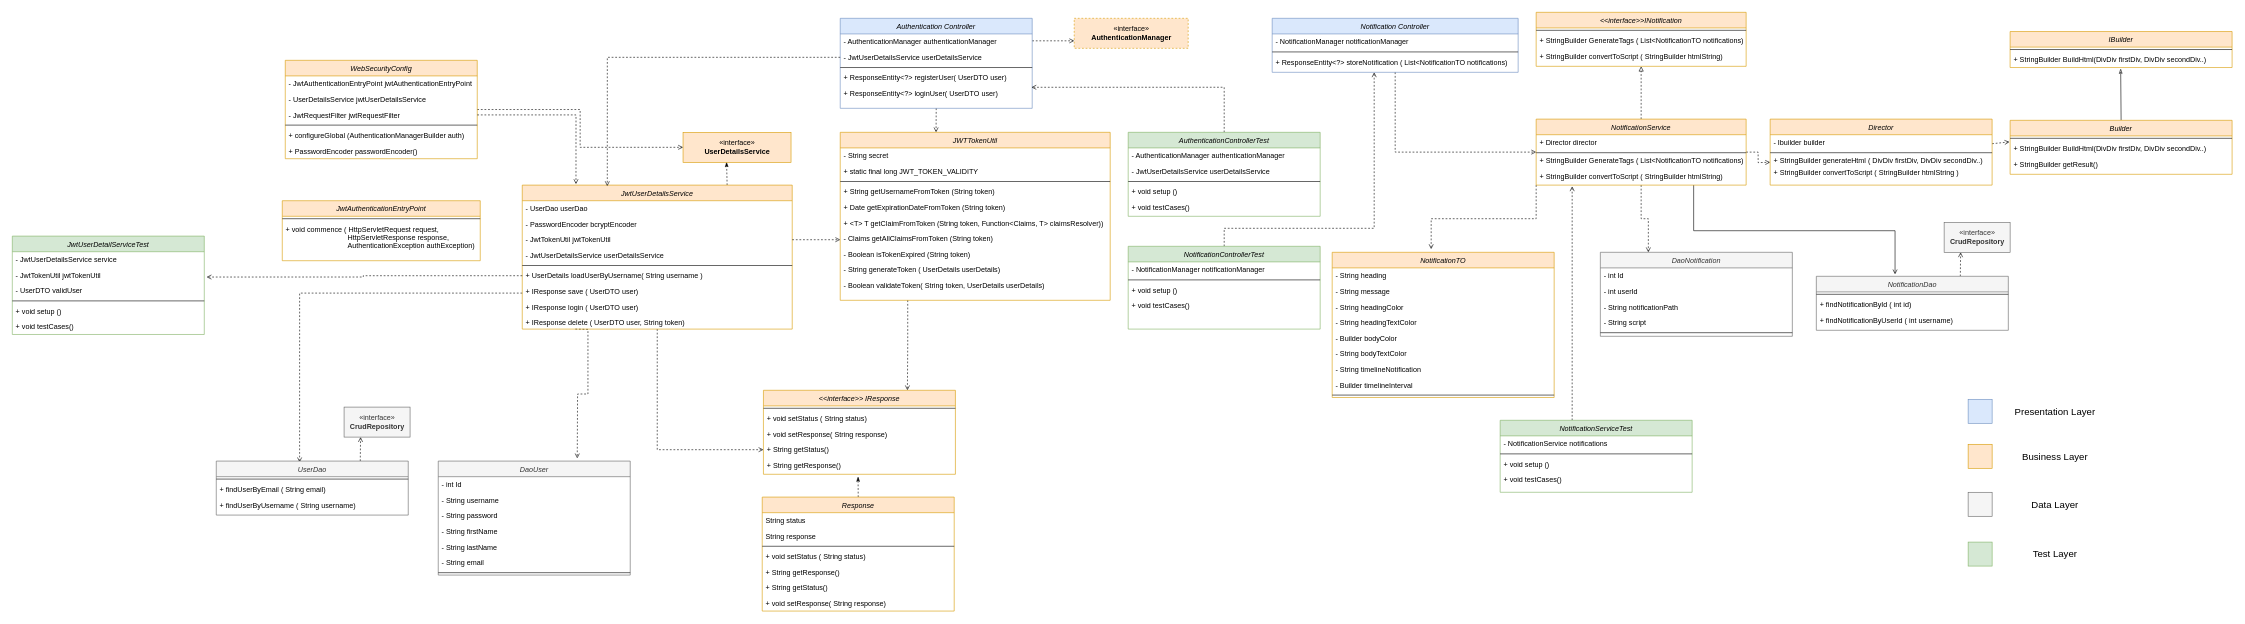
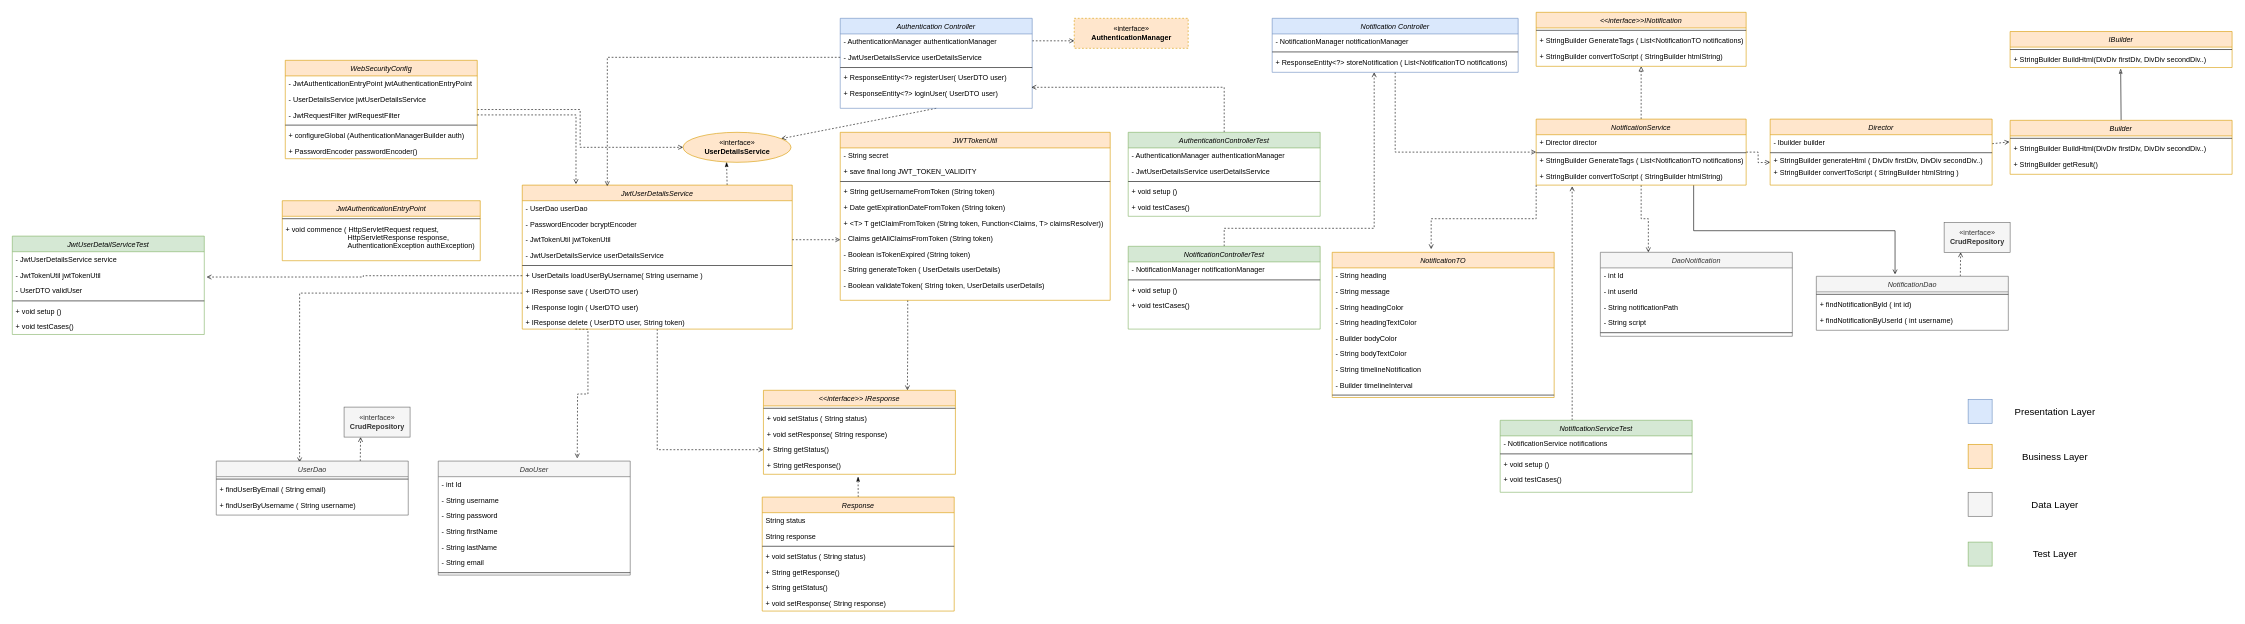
edge "Authentication Controller" -> "JWTTokenUtil": now "Authentication Controller" -> "«interface» UserDetailsService"
node "«interface» UserDetailsService": shape rectangle -> ellipse
node "+ static final long JWT_TOKEN_VALIDITY": label "+ static final long JWT_TOKEN_VALIDITY" -> "+ save final long JWT_TOKEN_VALIDITY"
